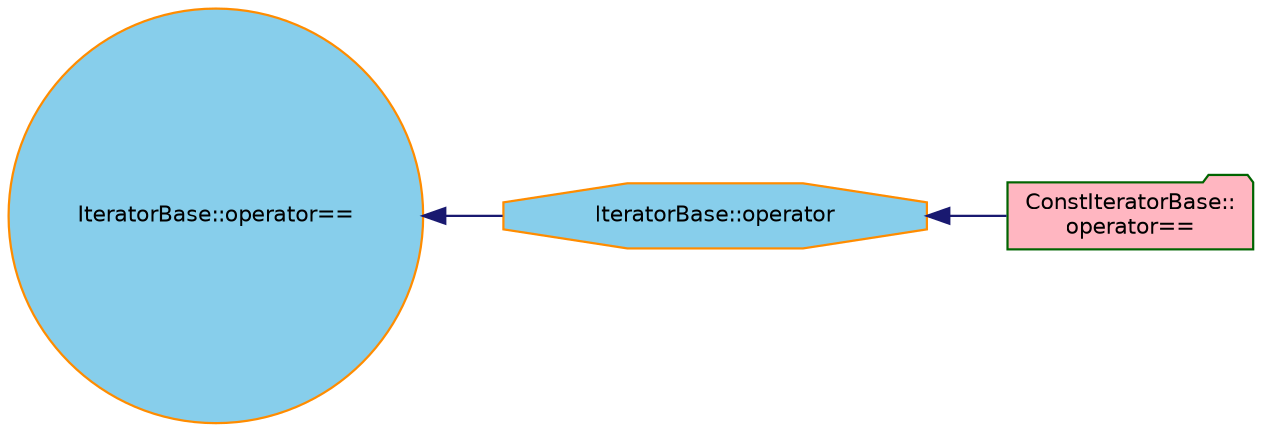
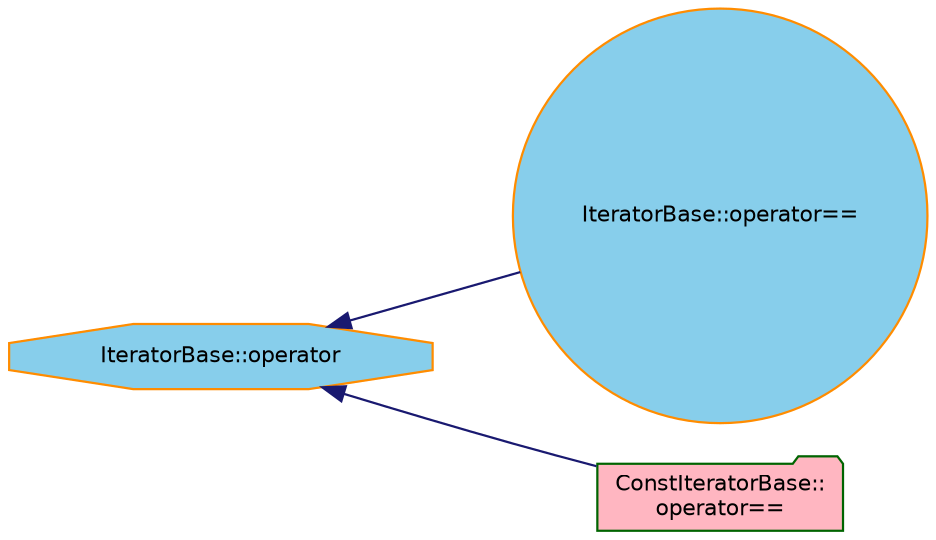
edge "IteratorBase::operator" -> "IteratorBase::operator==": reversed
